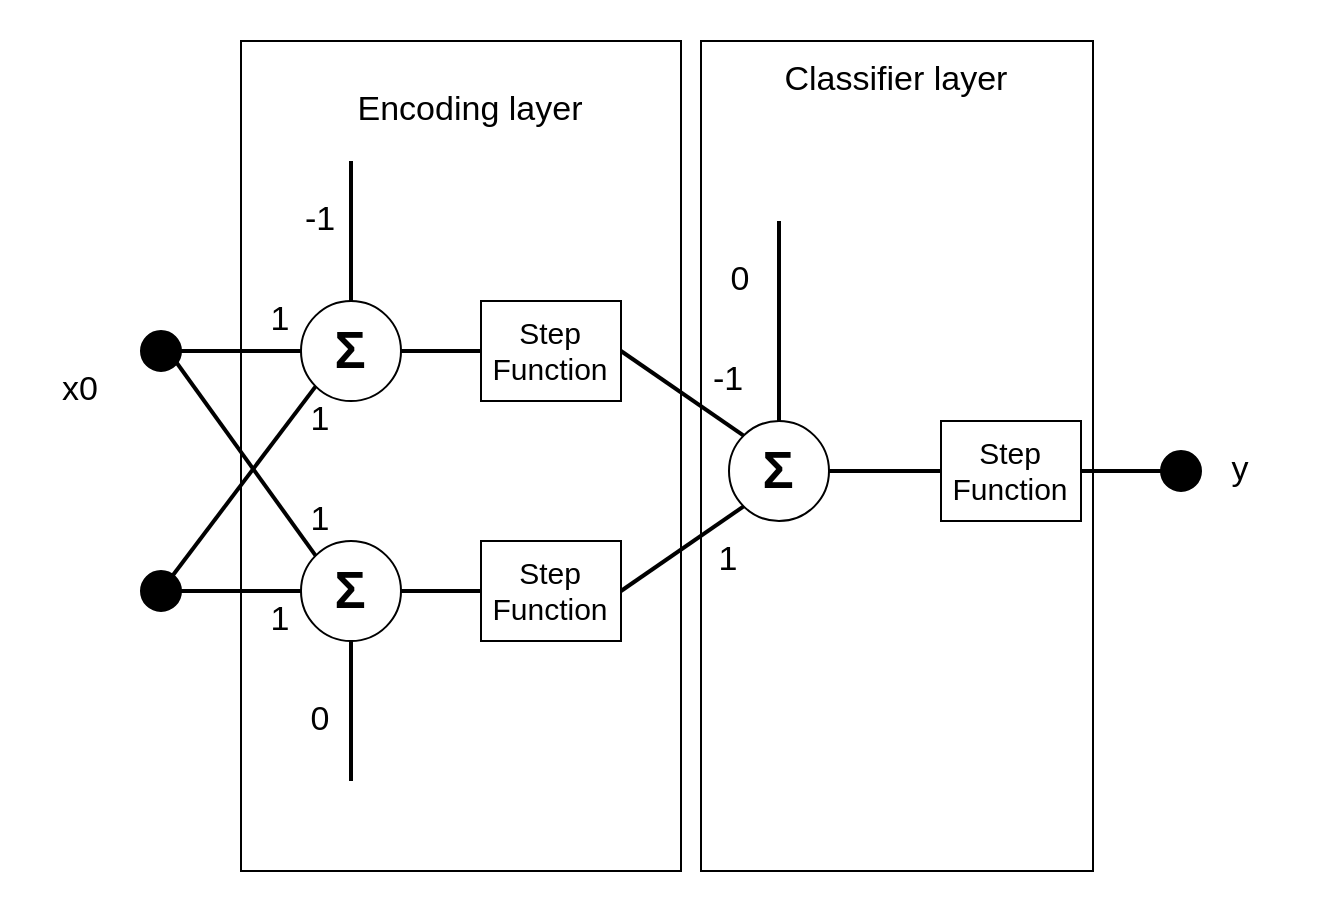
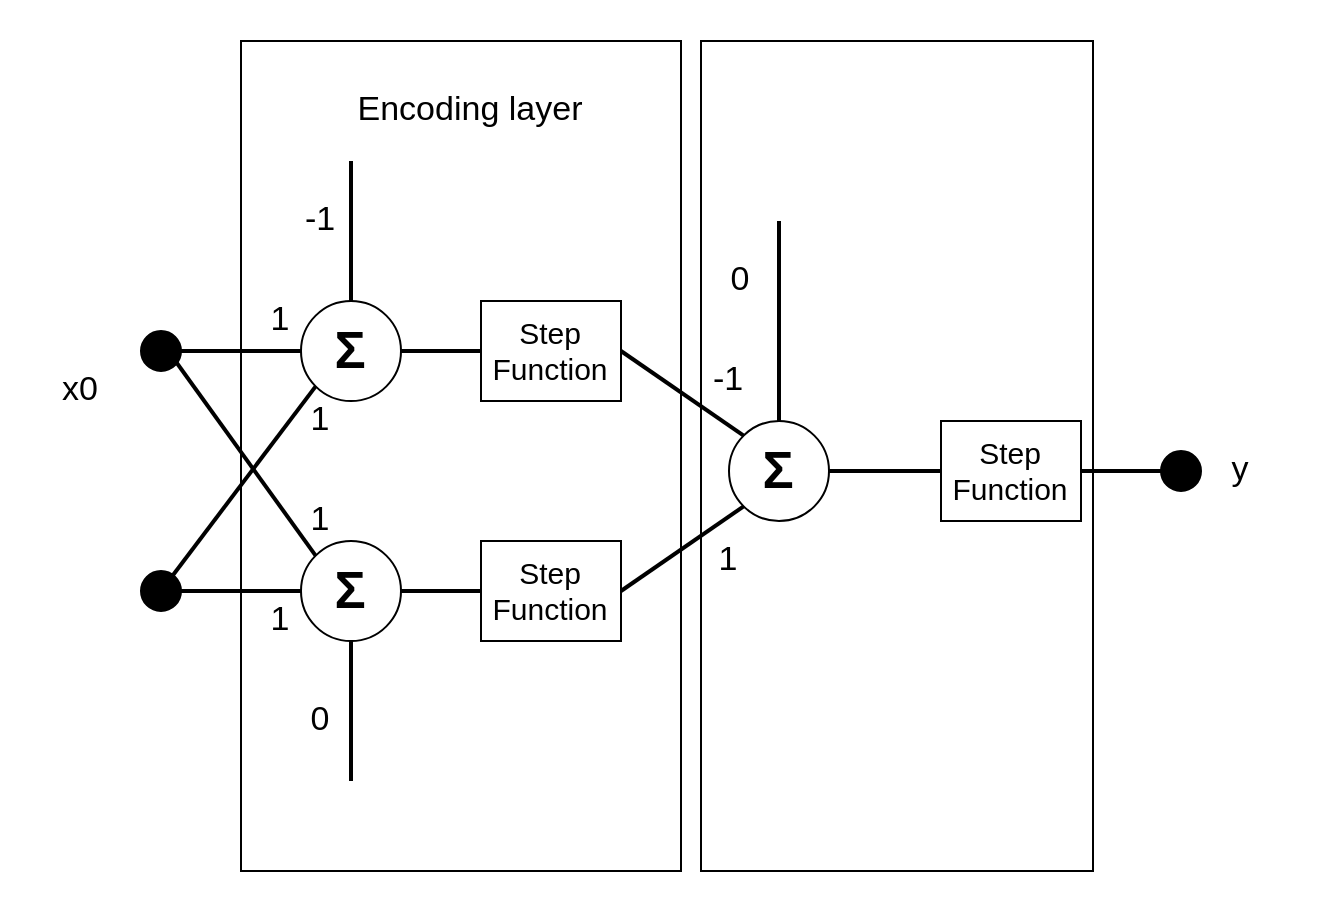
node "Classifier layer": removed
